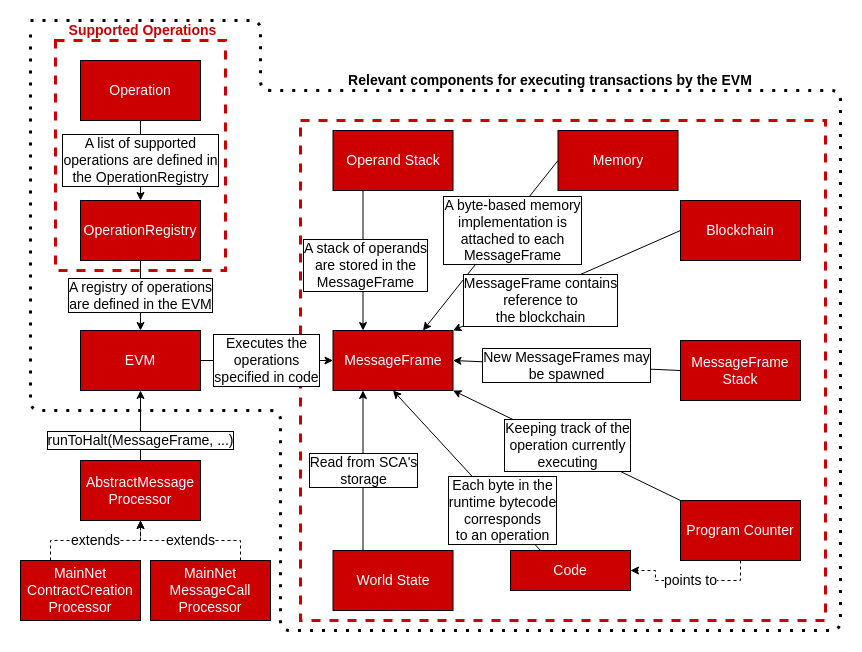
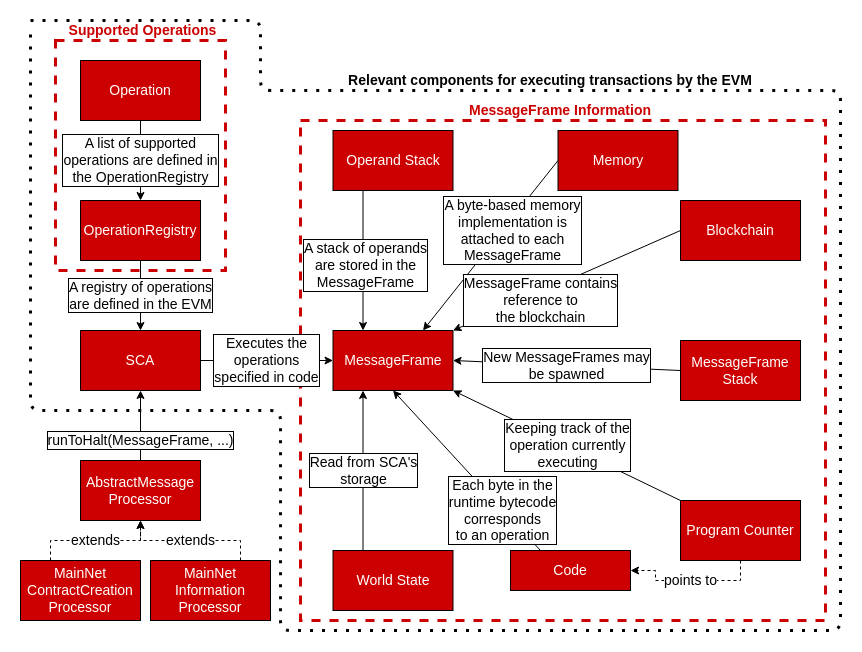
node "MessageFrame Information": added
node "EVM": label "EVM" -> "SCA"
node "MainNet MessageCall Processor": label "MainNet MessageCall Processor" -> "MainNet Information Processor"
